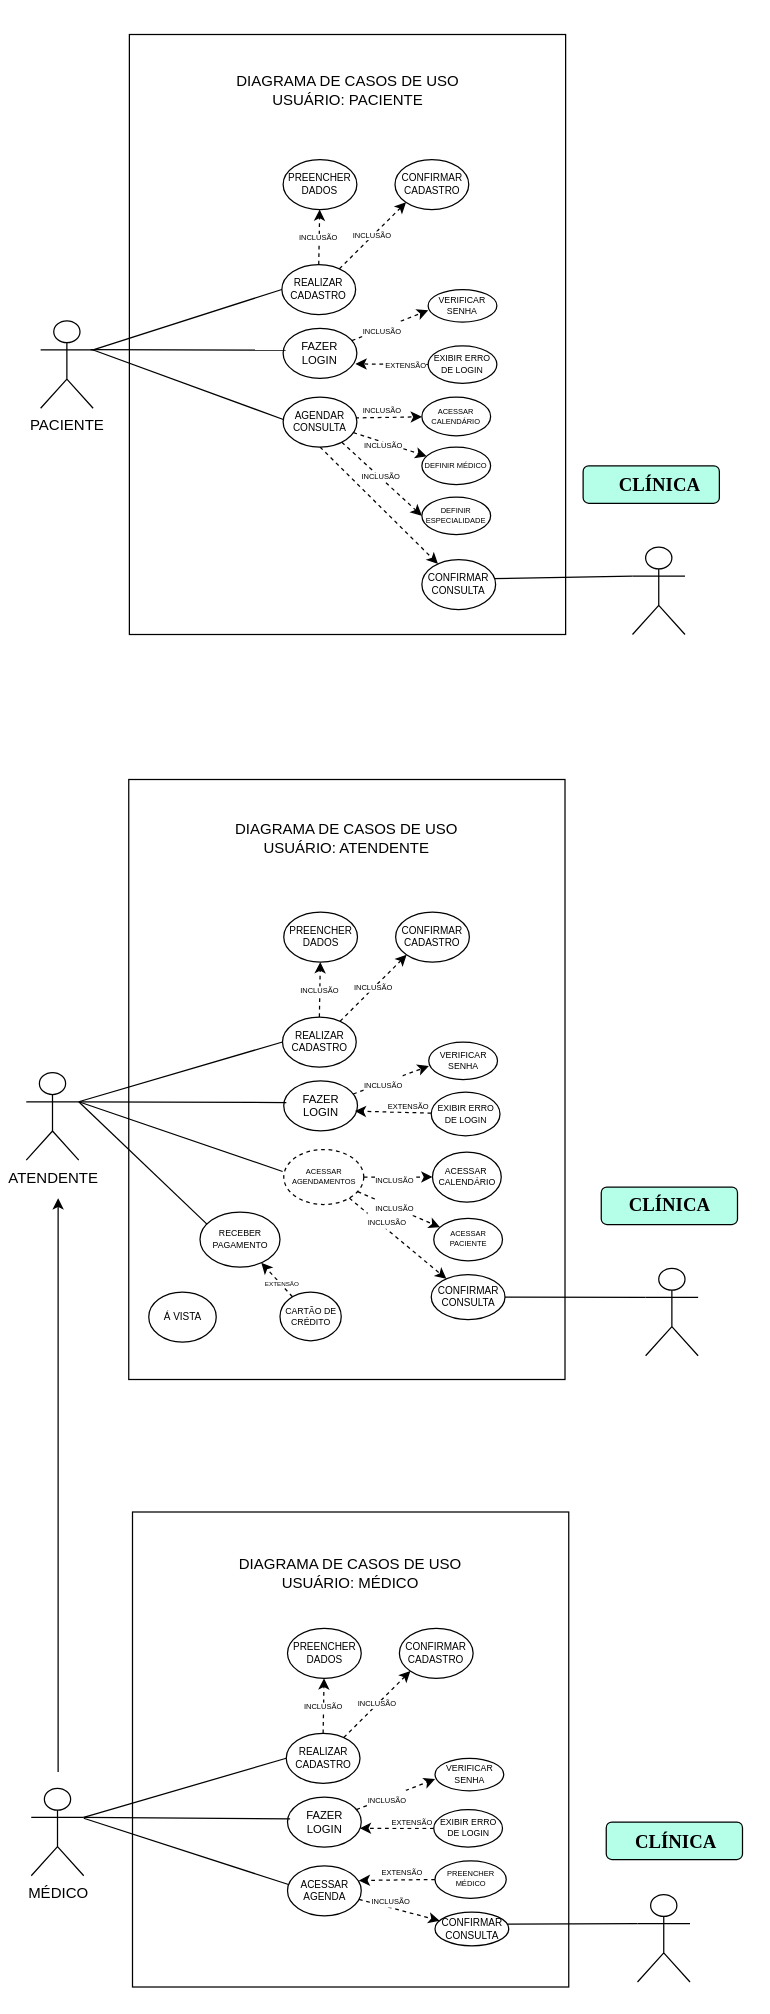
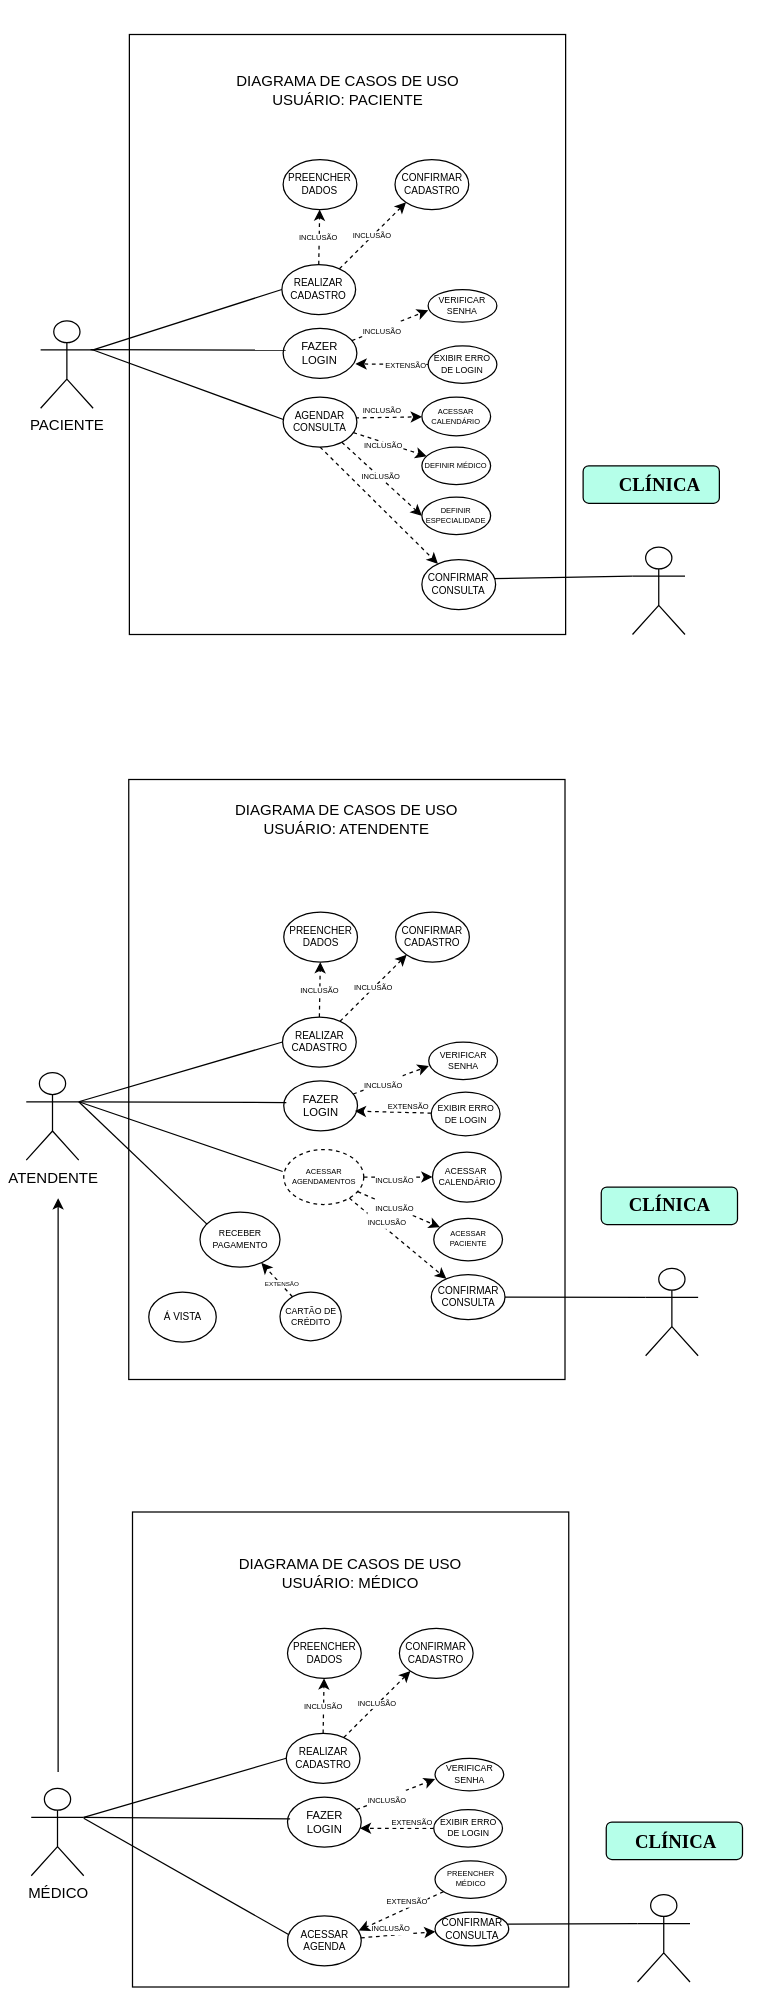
node "DIAGRAMA DE CASOS DE USO USUÁRIO: ATENDENTE": moved (347, 838) -> (347, 819)
node "ACESSAR AGENDA": moved (324, 1891) -> (324, 1941)
